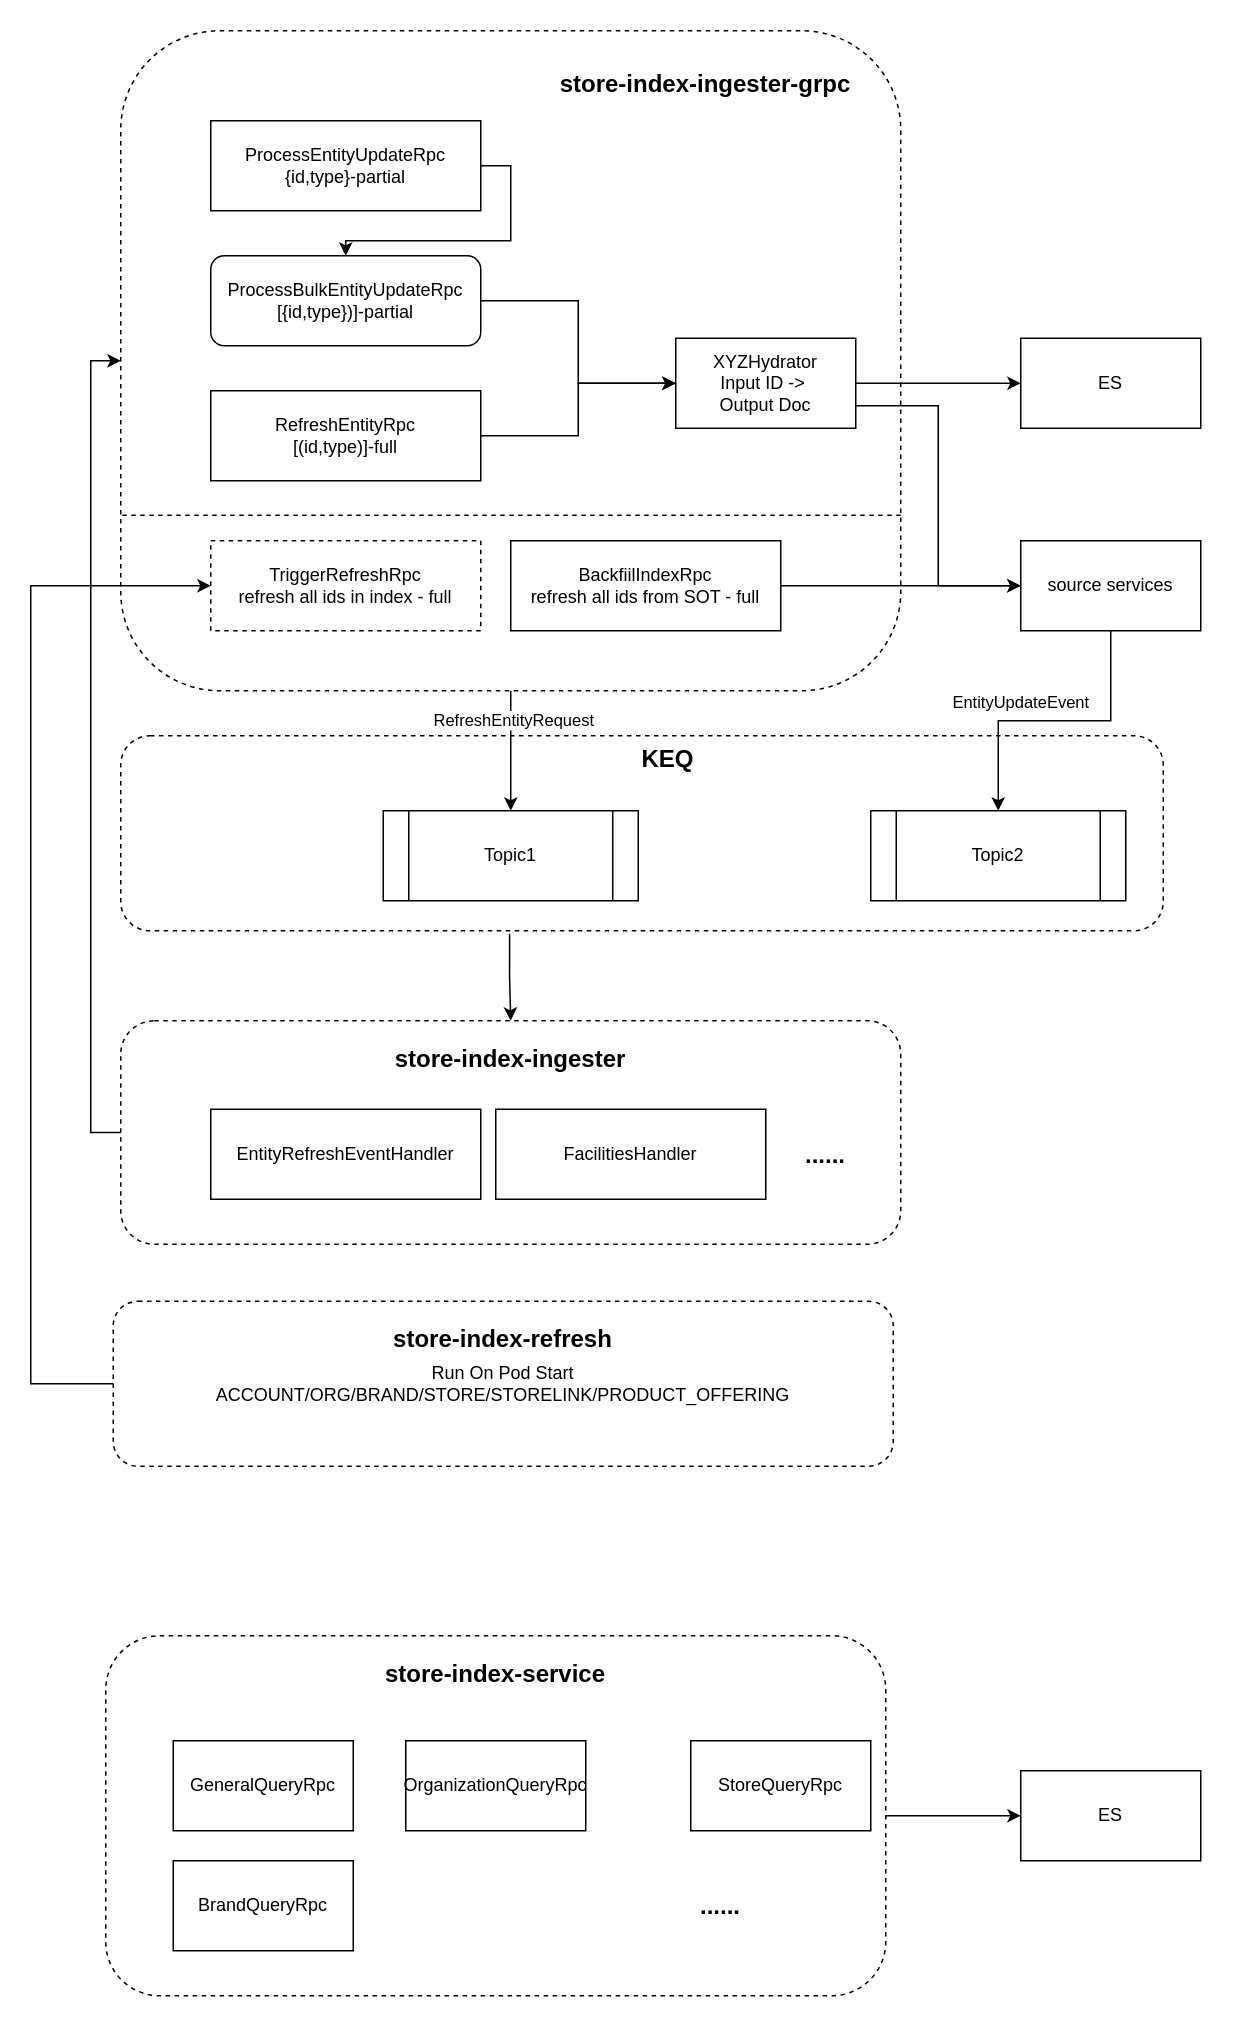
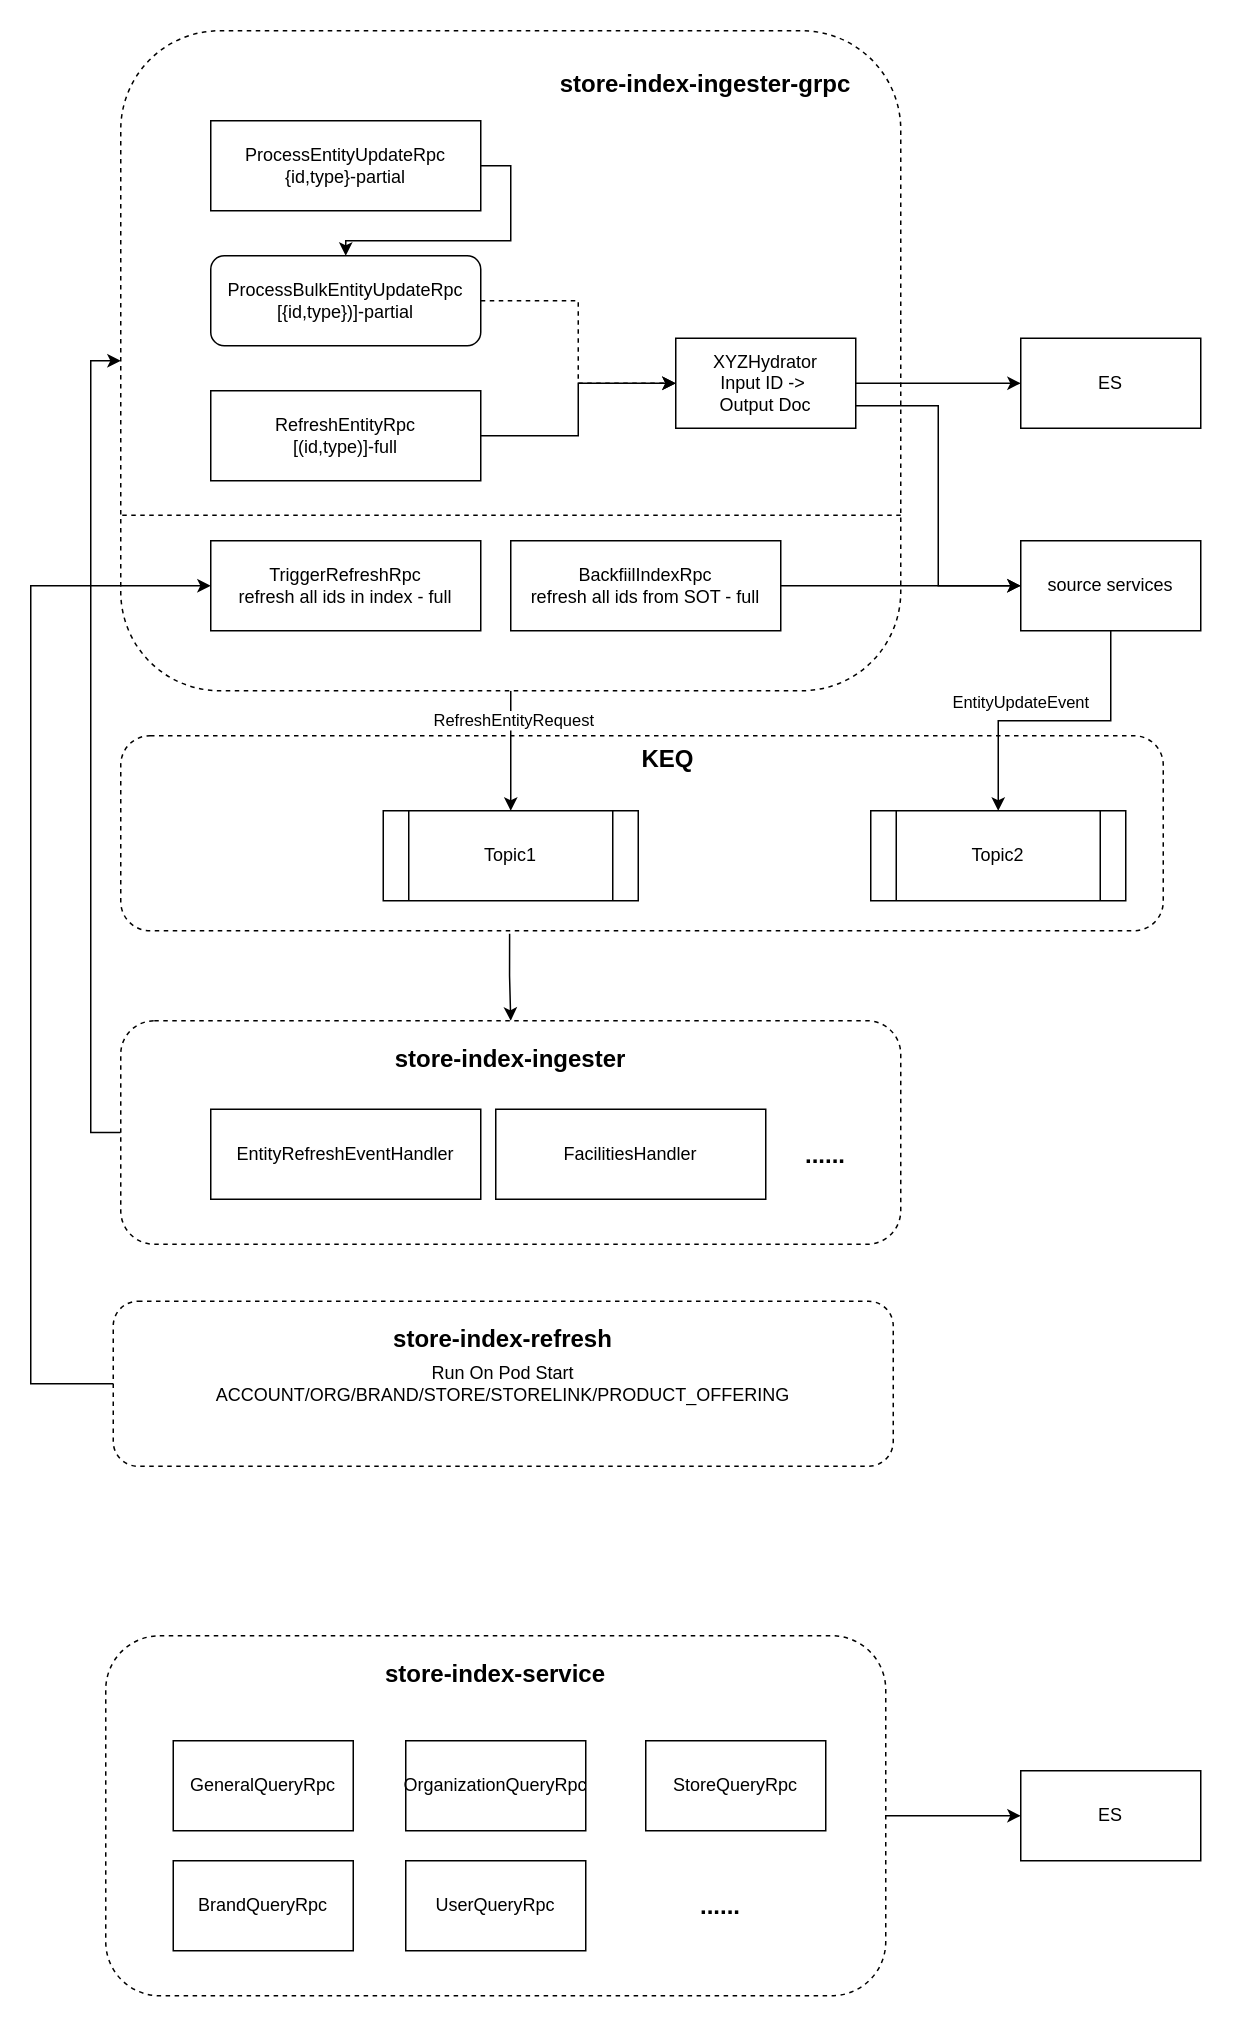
edge "ProcessBulkEntityUpdateRpc [{id,type})]-partial" -> "XYZHydrator Input ID -> Output Doc": style solid -> dashed
node "TriggerRefreshRpc refresh all ids in index - full": style dashed -> solid
node "StoreQueryRpc": moved (781, 1786) -> (736, 1786)
node "UserQueryRpc": added
